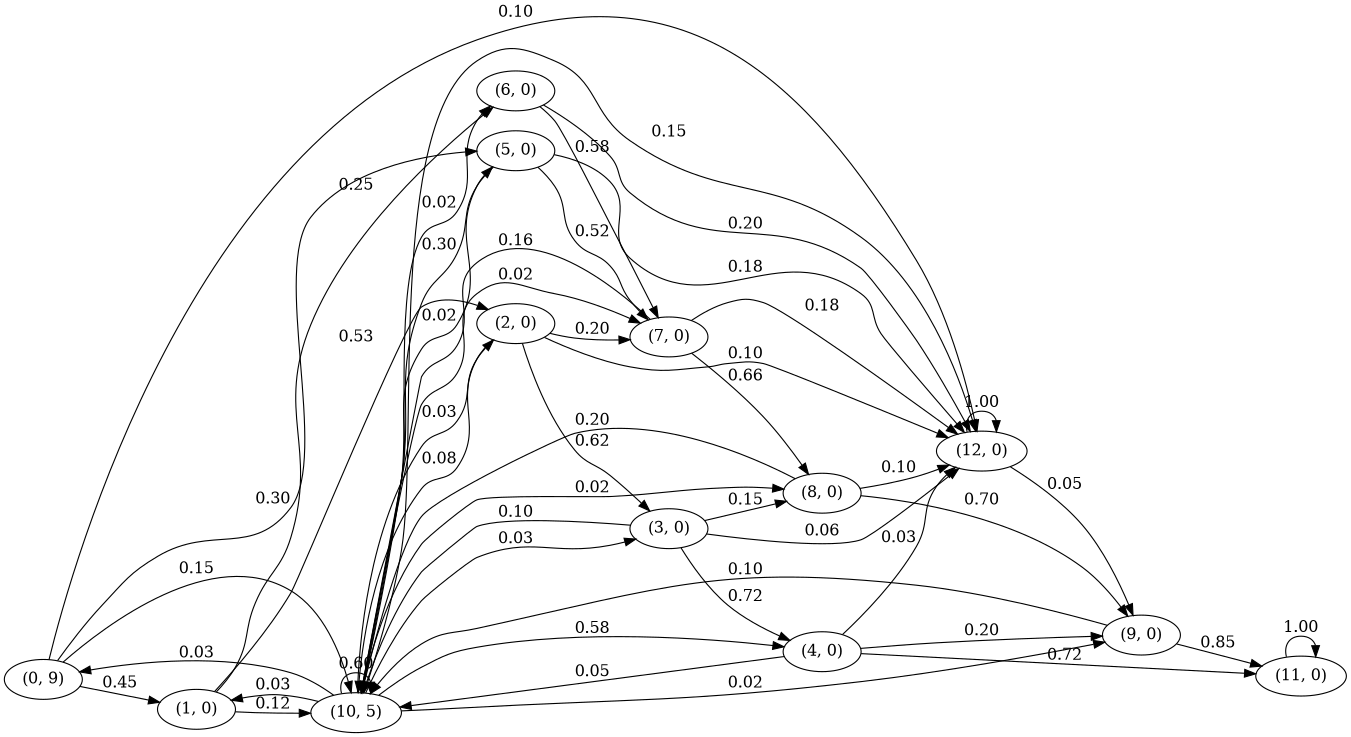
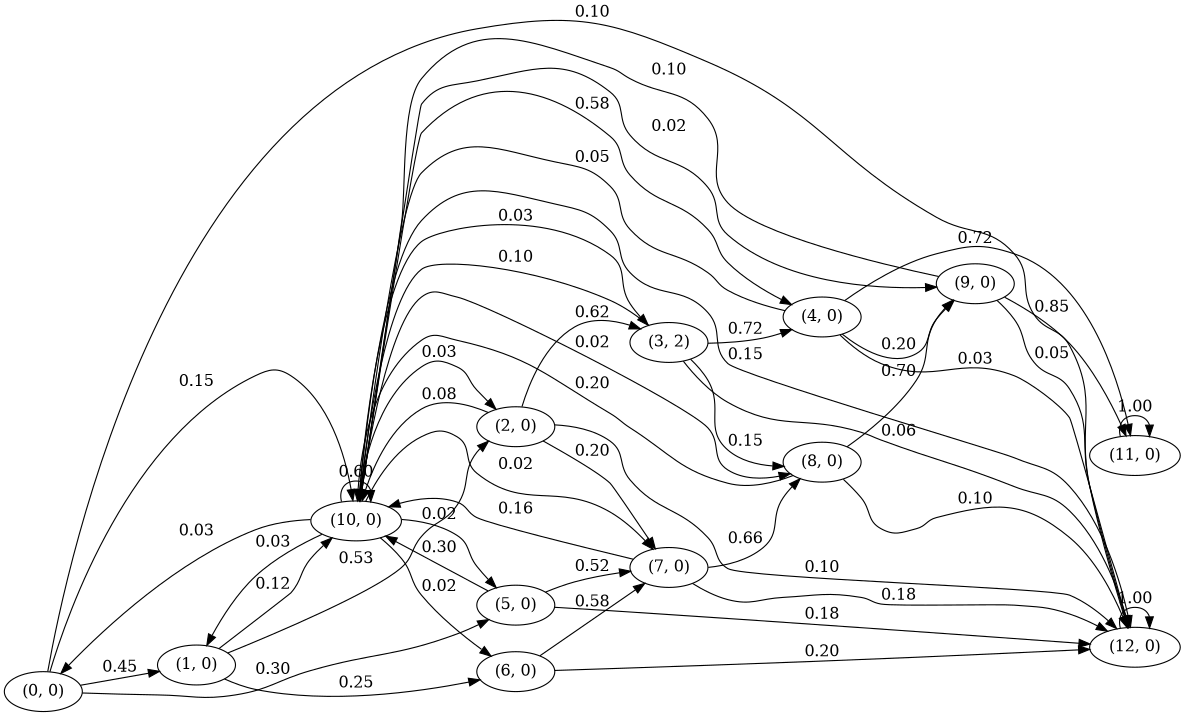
edge "(12, 0)" -> "(9, 0)": reversed
node "(3, 0)": label "(3, 0)" -> "(3, 2)"
node "(0, 9)": label "(0, 9)" -> "(0, 0)"
node "(10, 5)": label "(10, 5)" -> "(10, 0)"
